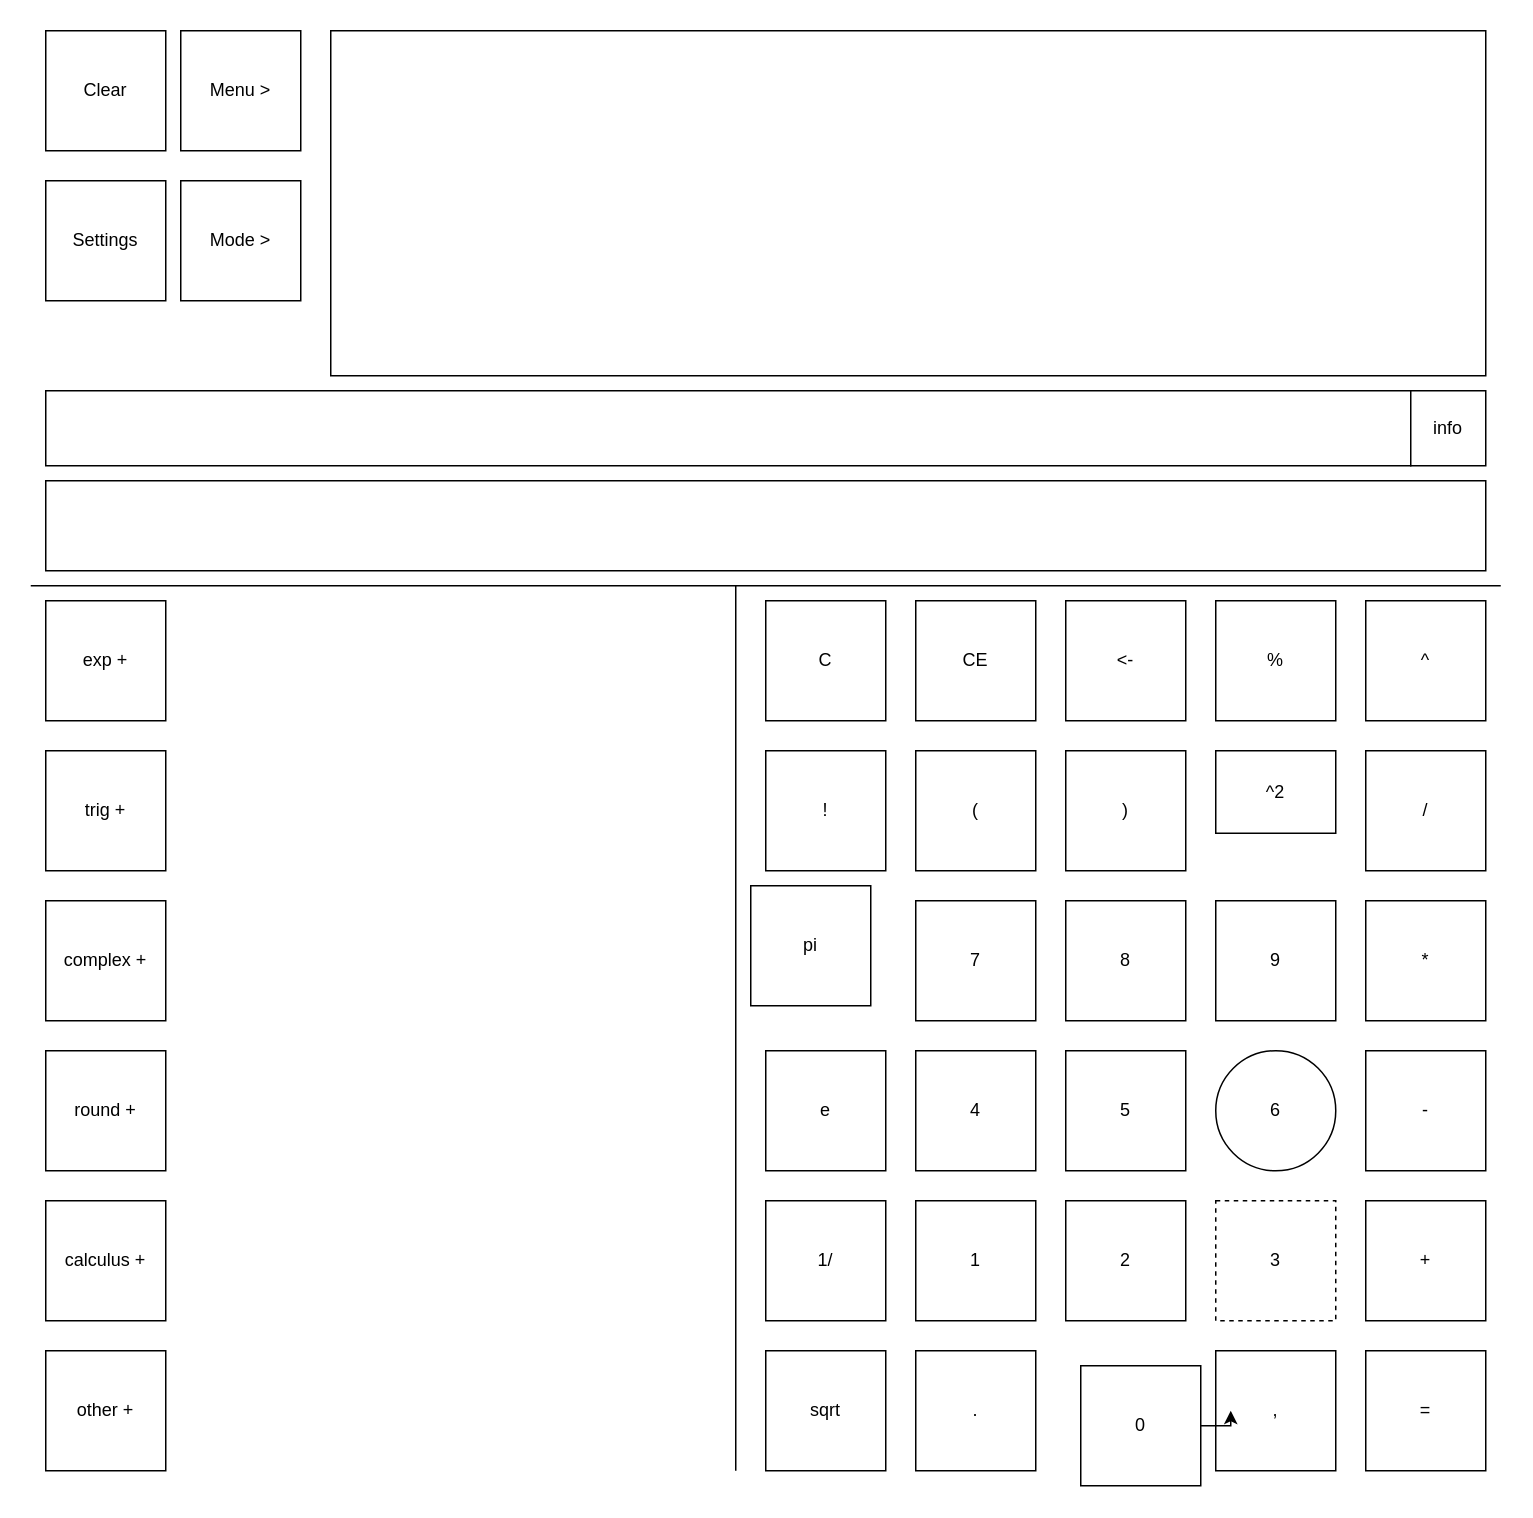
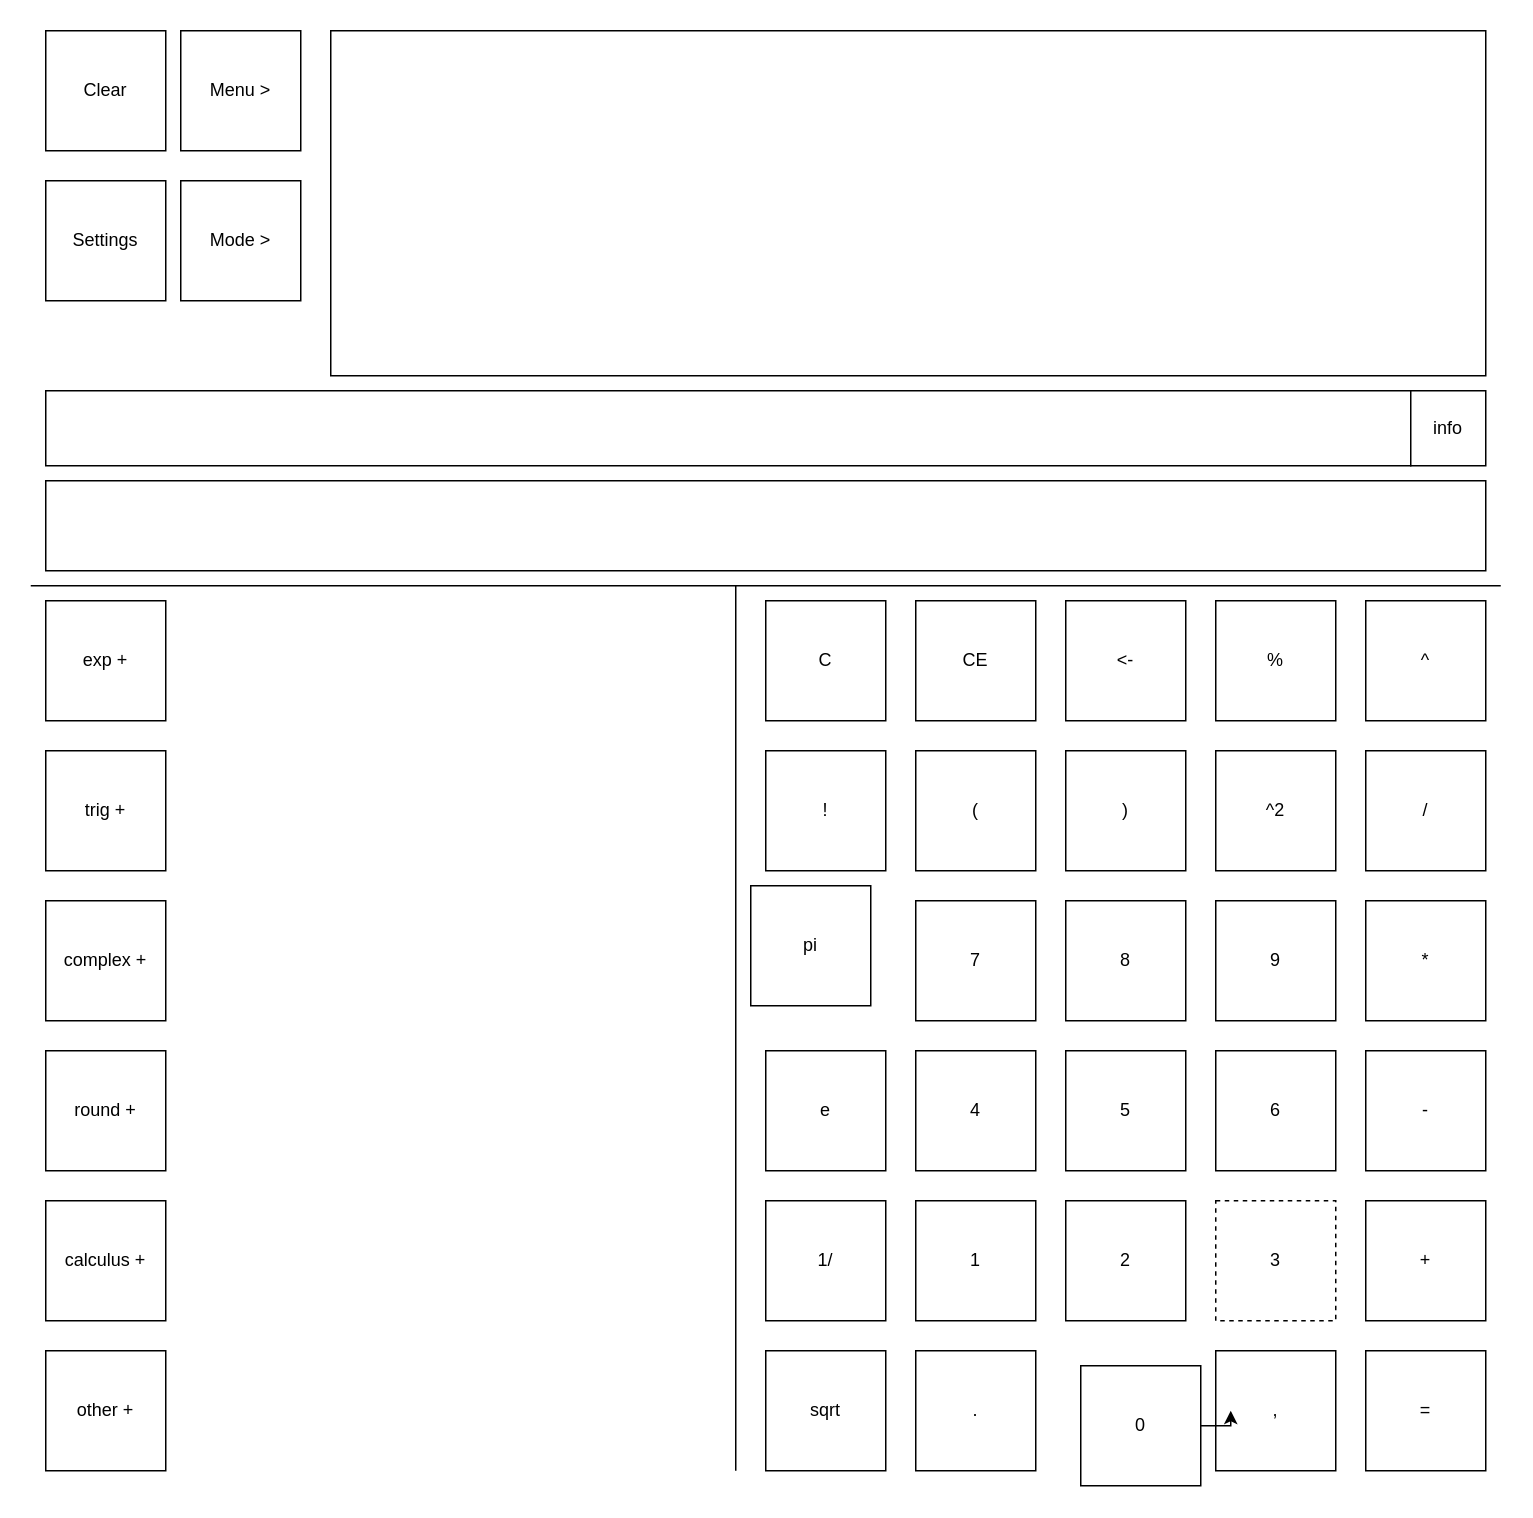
node "^2": size 120x83 -> 120x120
node "6": shape ellipse -> rectangle
